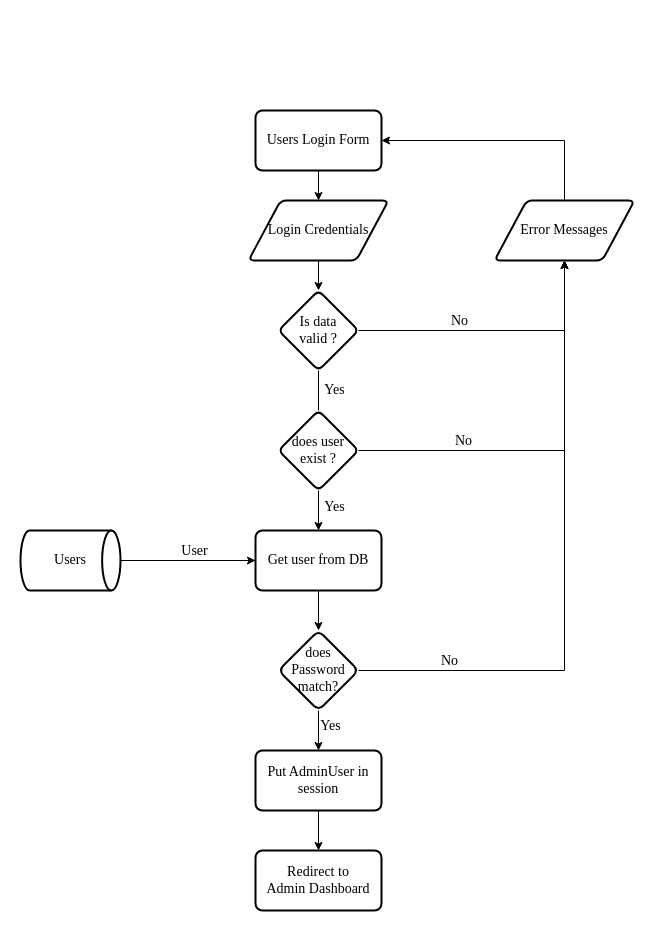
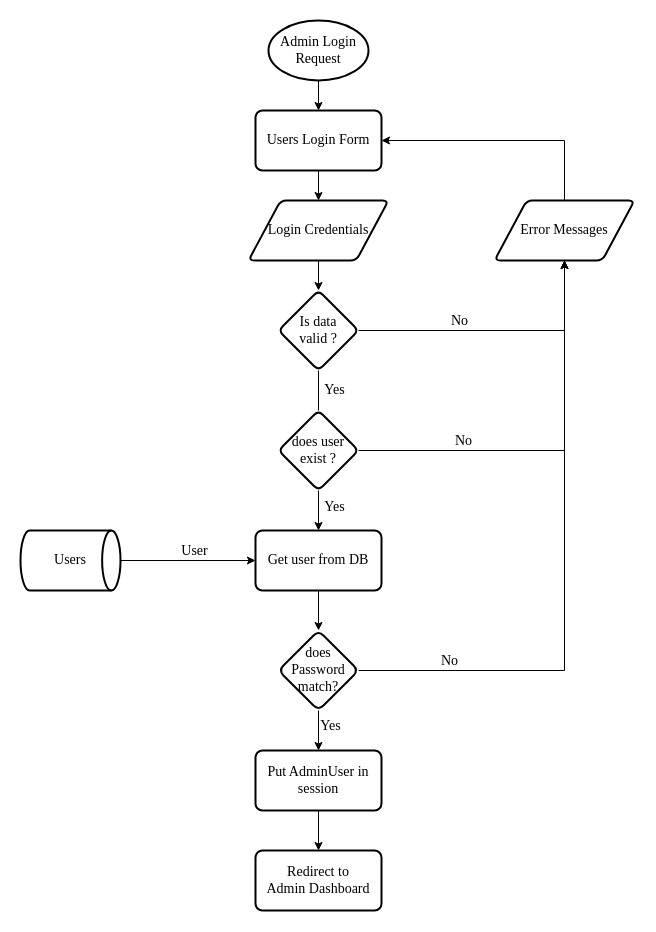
node "Admin Login Request": added
edge "Admin Login Request" -> "Users Login Form": added
